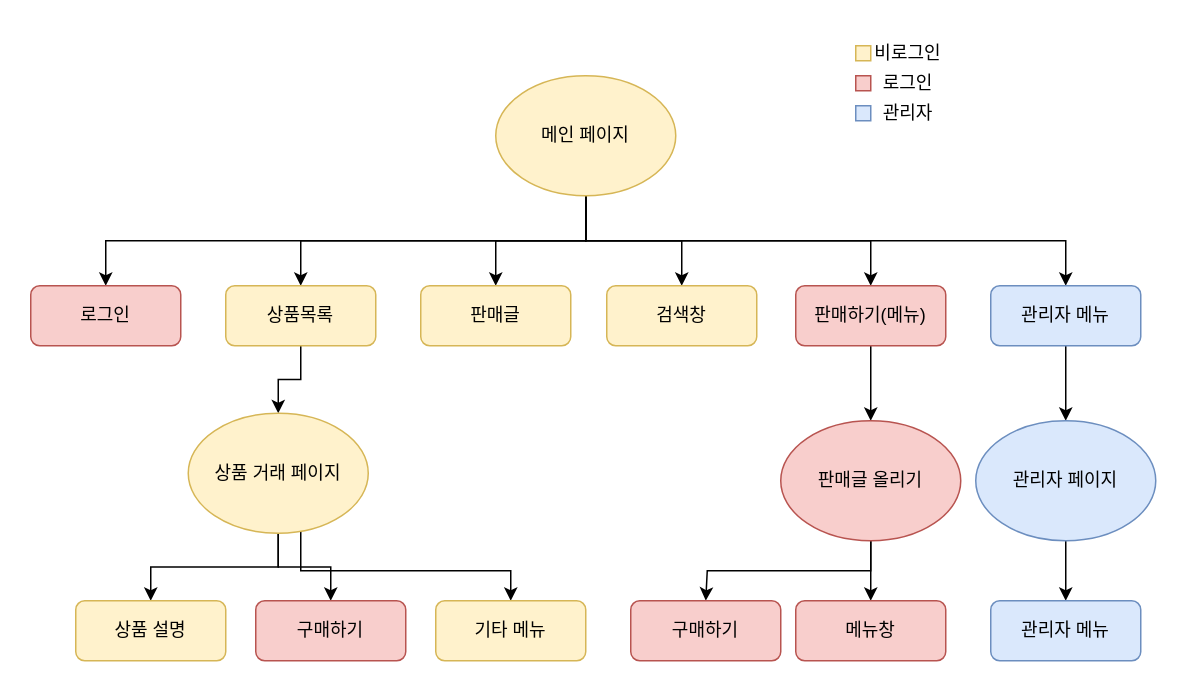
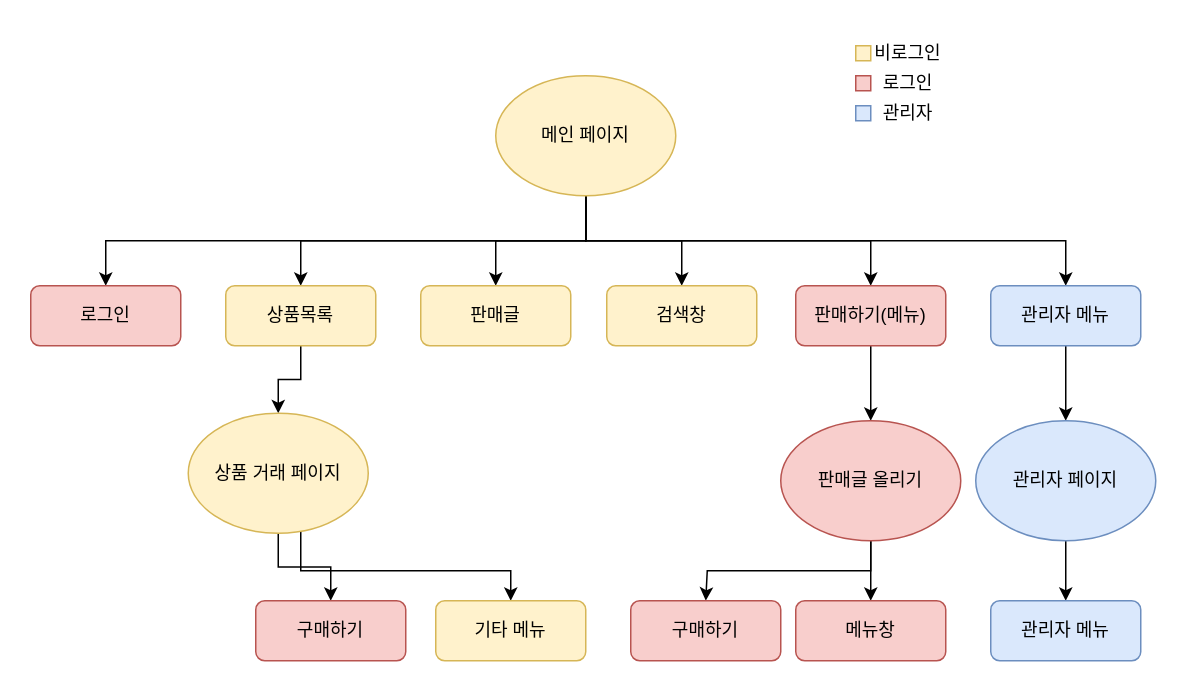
edge "상품 거래 페이지" -> "상품 설명": removed
node "상품 설명": removed
